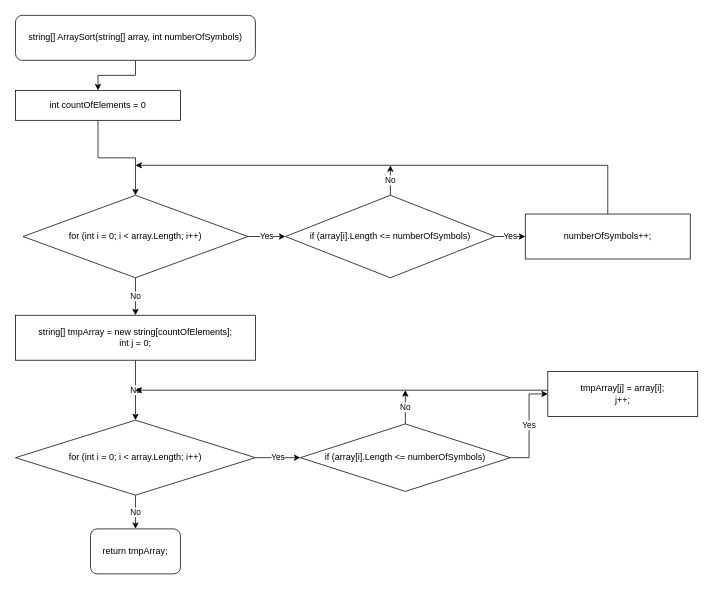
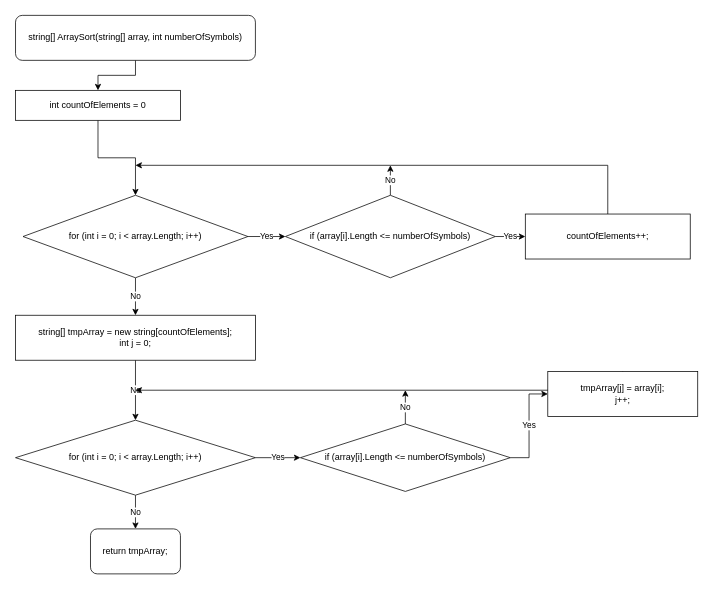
node "numberOfSymbols++;": label "numberOfSymbols++;" -> "countOfElements++;"
